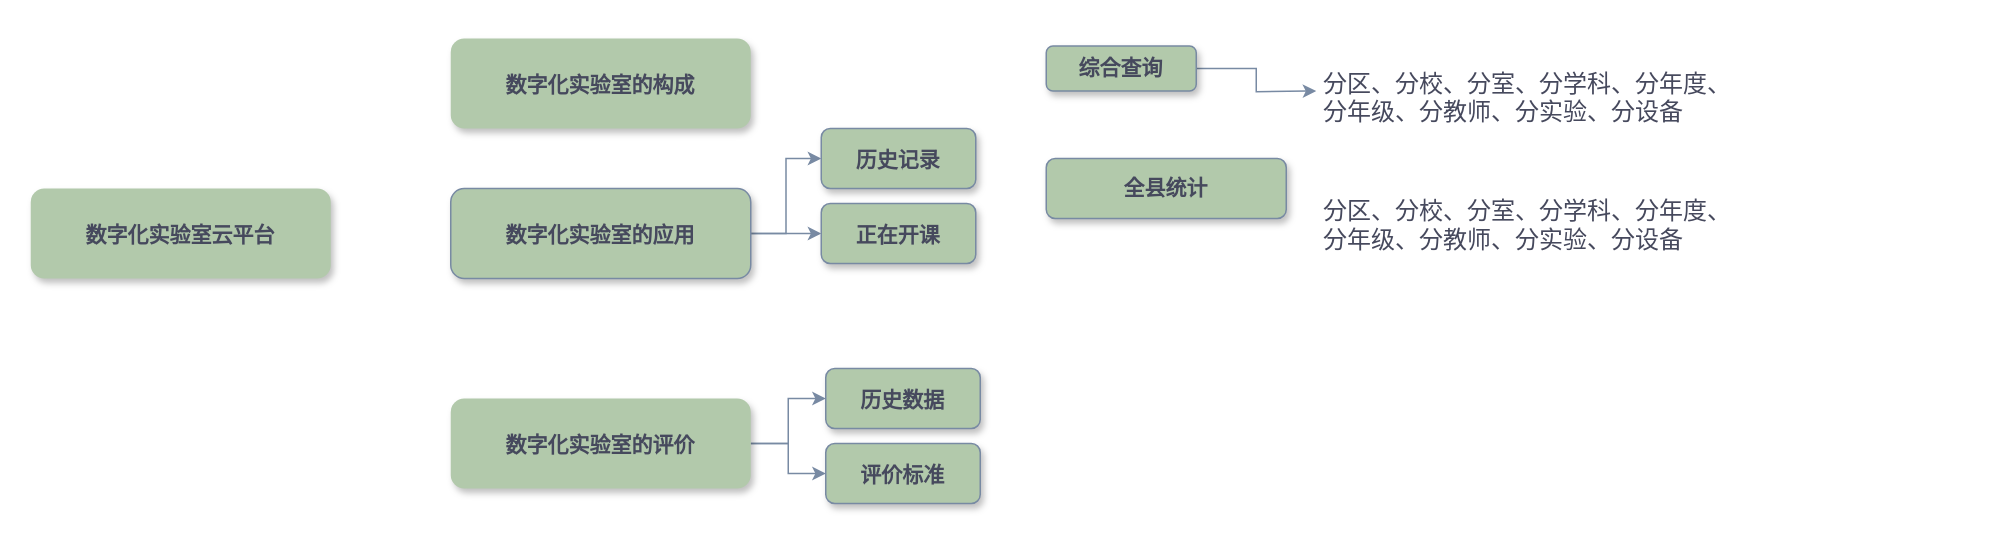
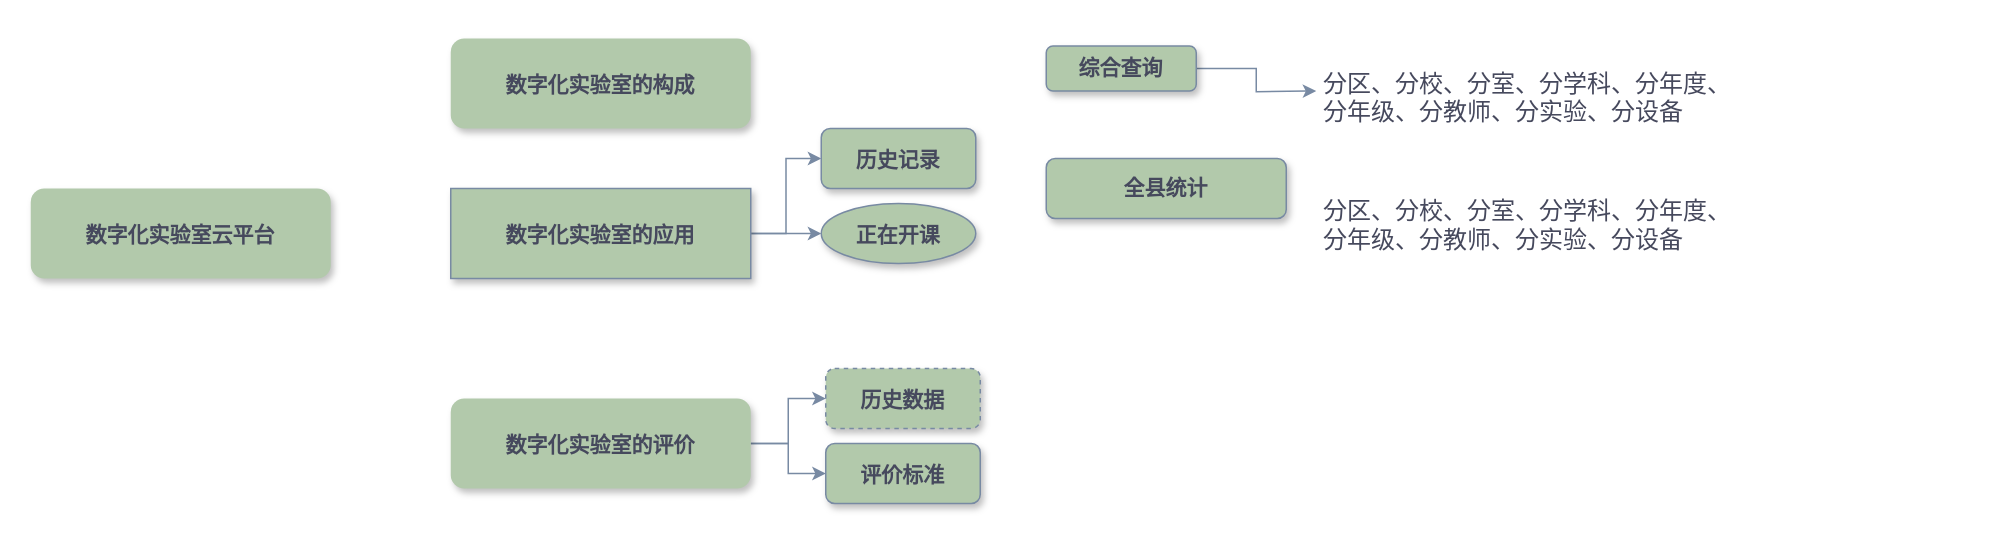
node "数字化实验室的应用": shape rounded rectangle -> rectangle
node "正在开课": shape rounded rectangle -> ellipse
node "历史数据": style solid -> dashed
